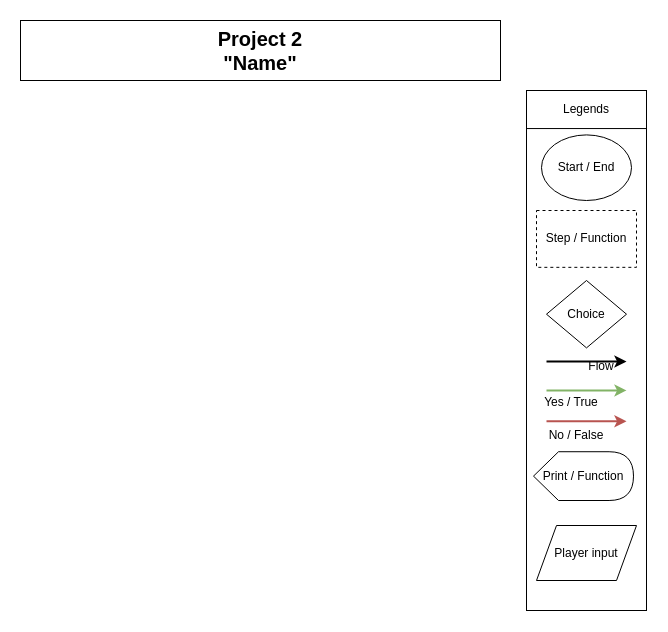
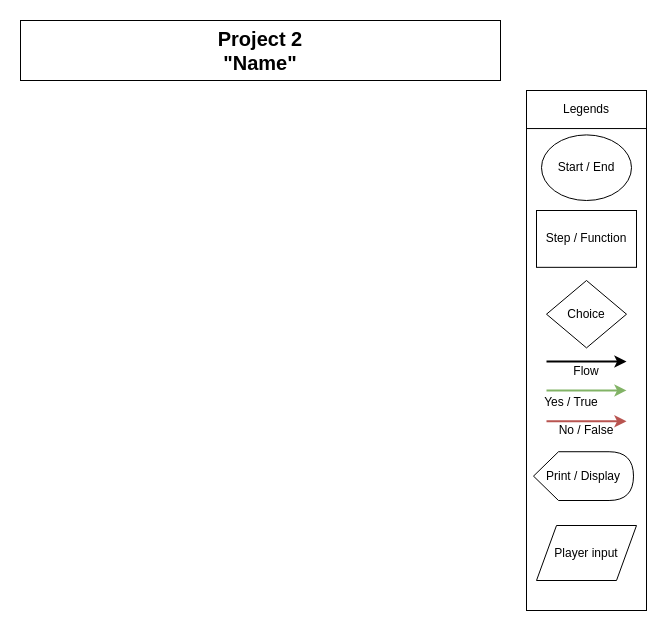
node "Step / Function": style dashed -> solid
node "Flow": moved (602, 367) -> (587, 372)
node "No / False": moved (577, 435) -> (587, 430)
node "Print / Function": label "Print / Function" -> "Print / Display"
